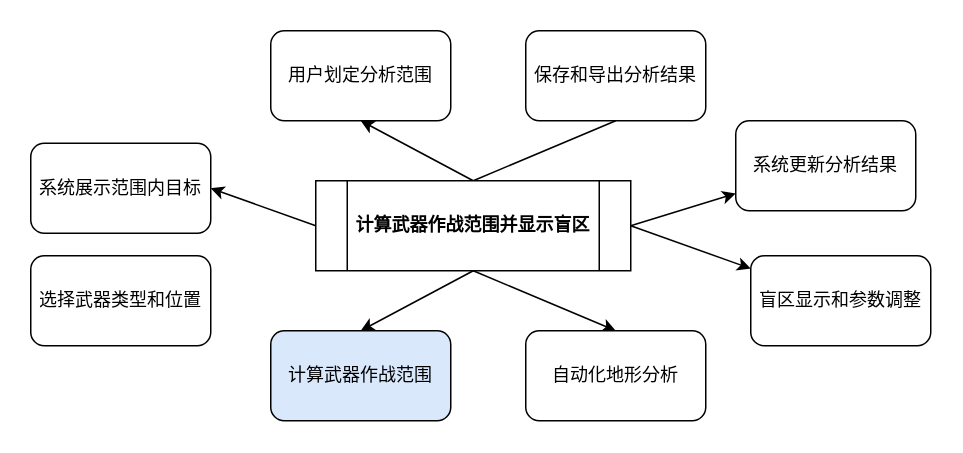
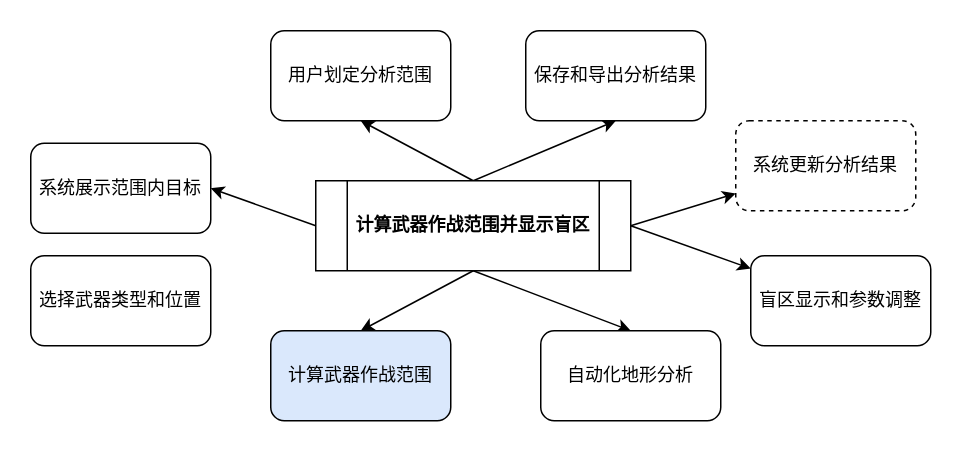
edge "保存和导出分析结果" -- "计算武器作战范围并显示盲区": arrowhead none -> classic
node "系统更新分析结果": style solid -> dashed
node "自动化地形分析": moved (616, 376) -> (631, 376)
